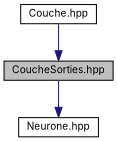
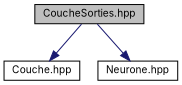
edge "Couche.hpp" -> "CoucheSorties.hpp": reversed
